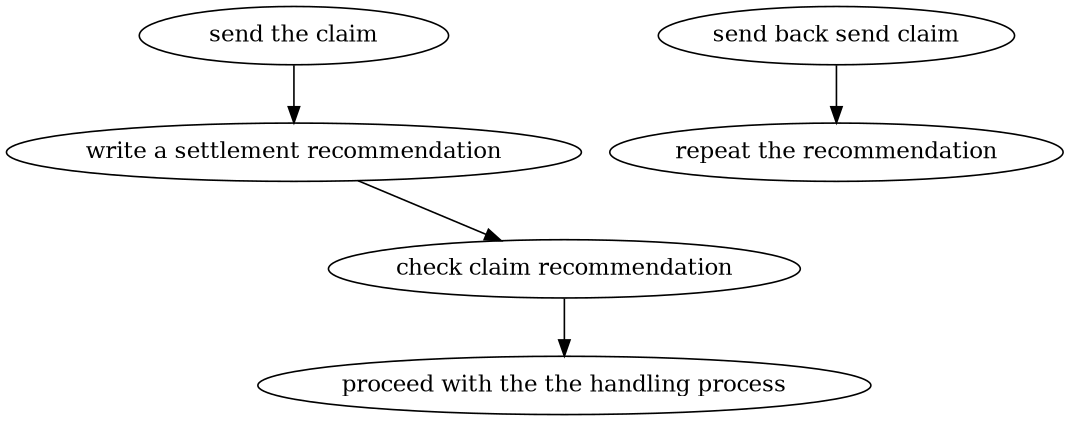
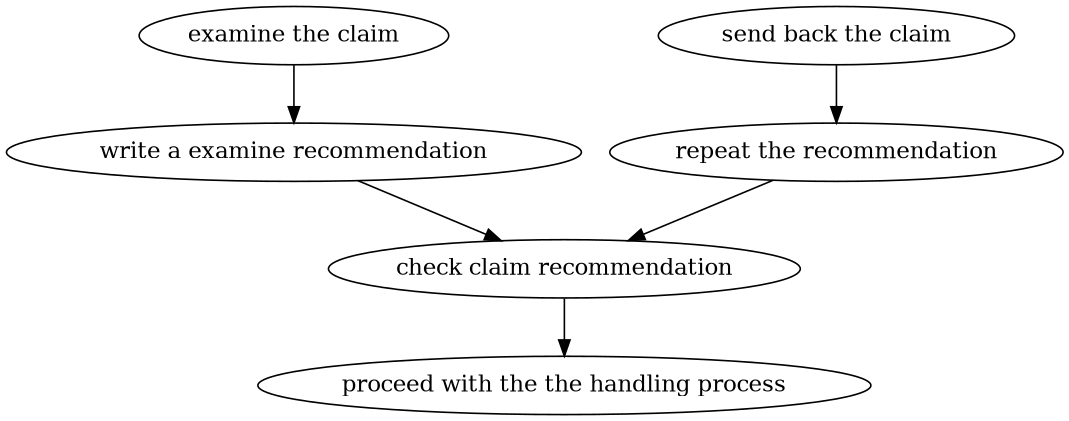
node "send the claim": label "send the claim" -> "examine the claim"
node "send back send claim": label "send back send claim" -> "send back the claim"
node "write a settlement recommendation": label "write a settlement recommendation" -> "write a examine recommendation"
edge "repeat the recommendation" -> "check claim recommendation": added
